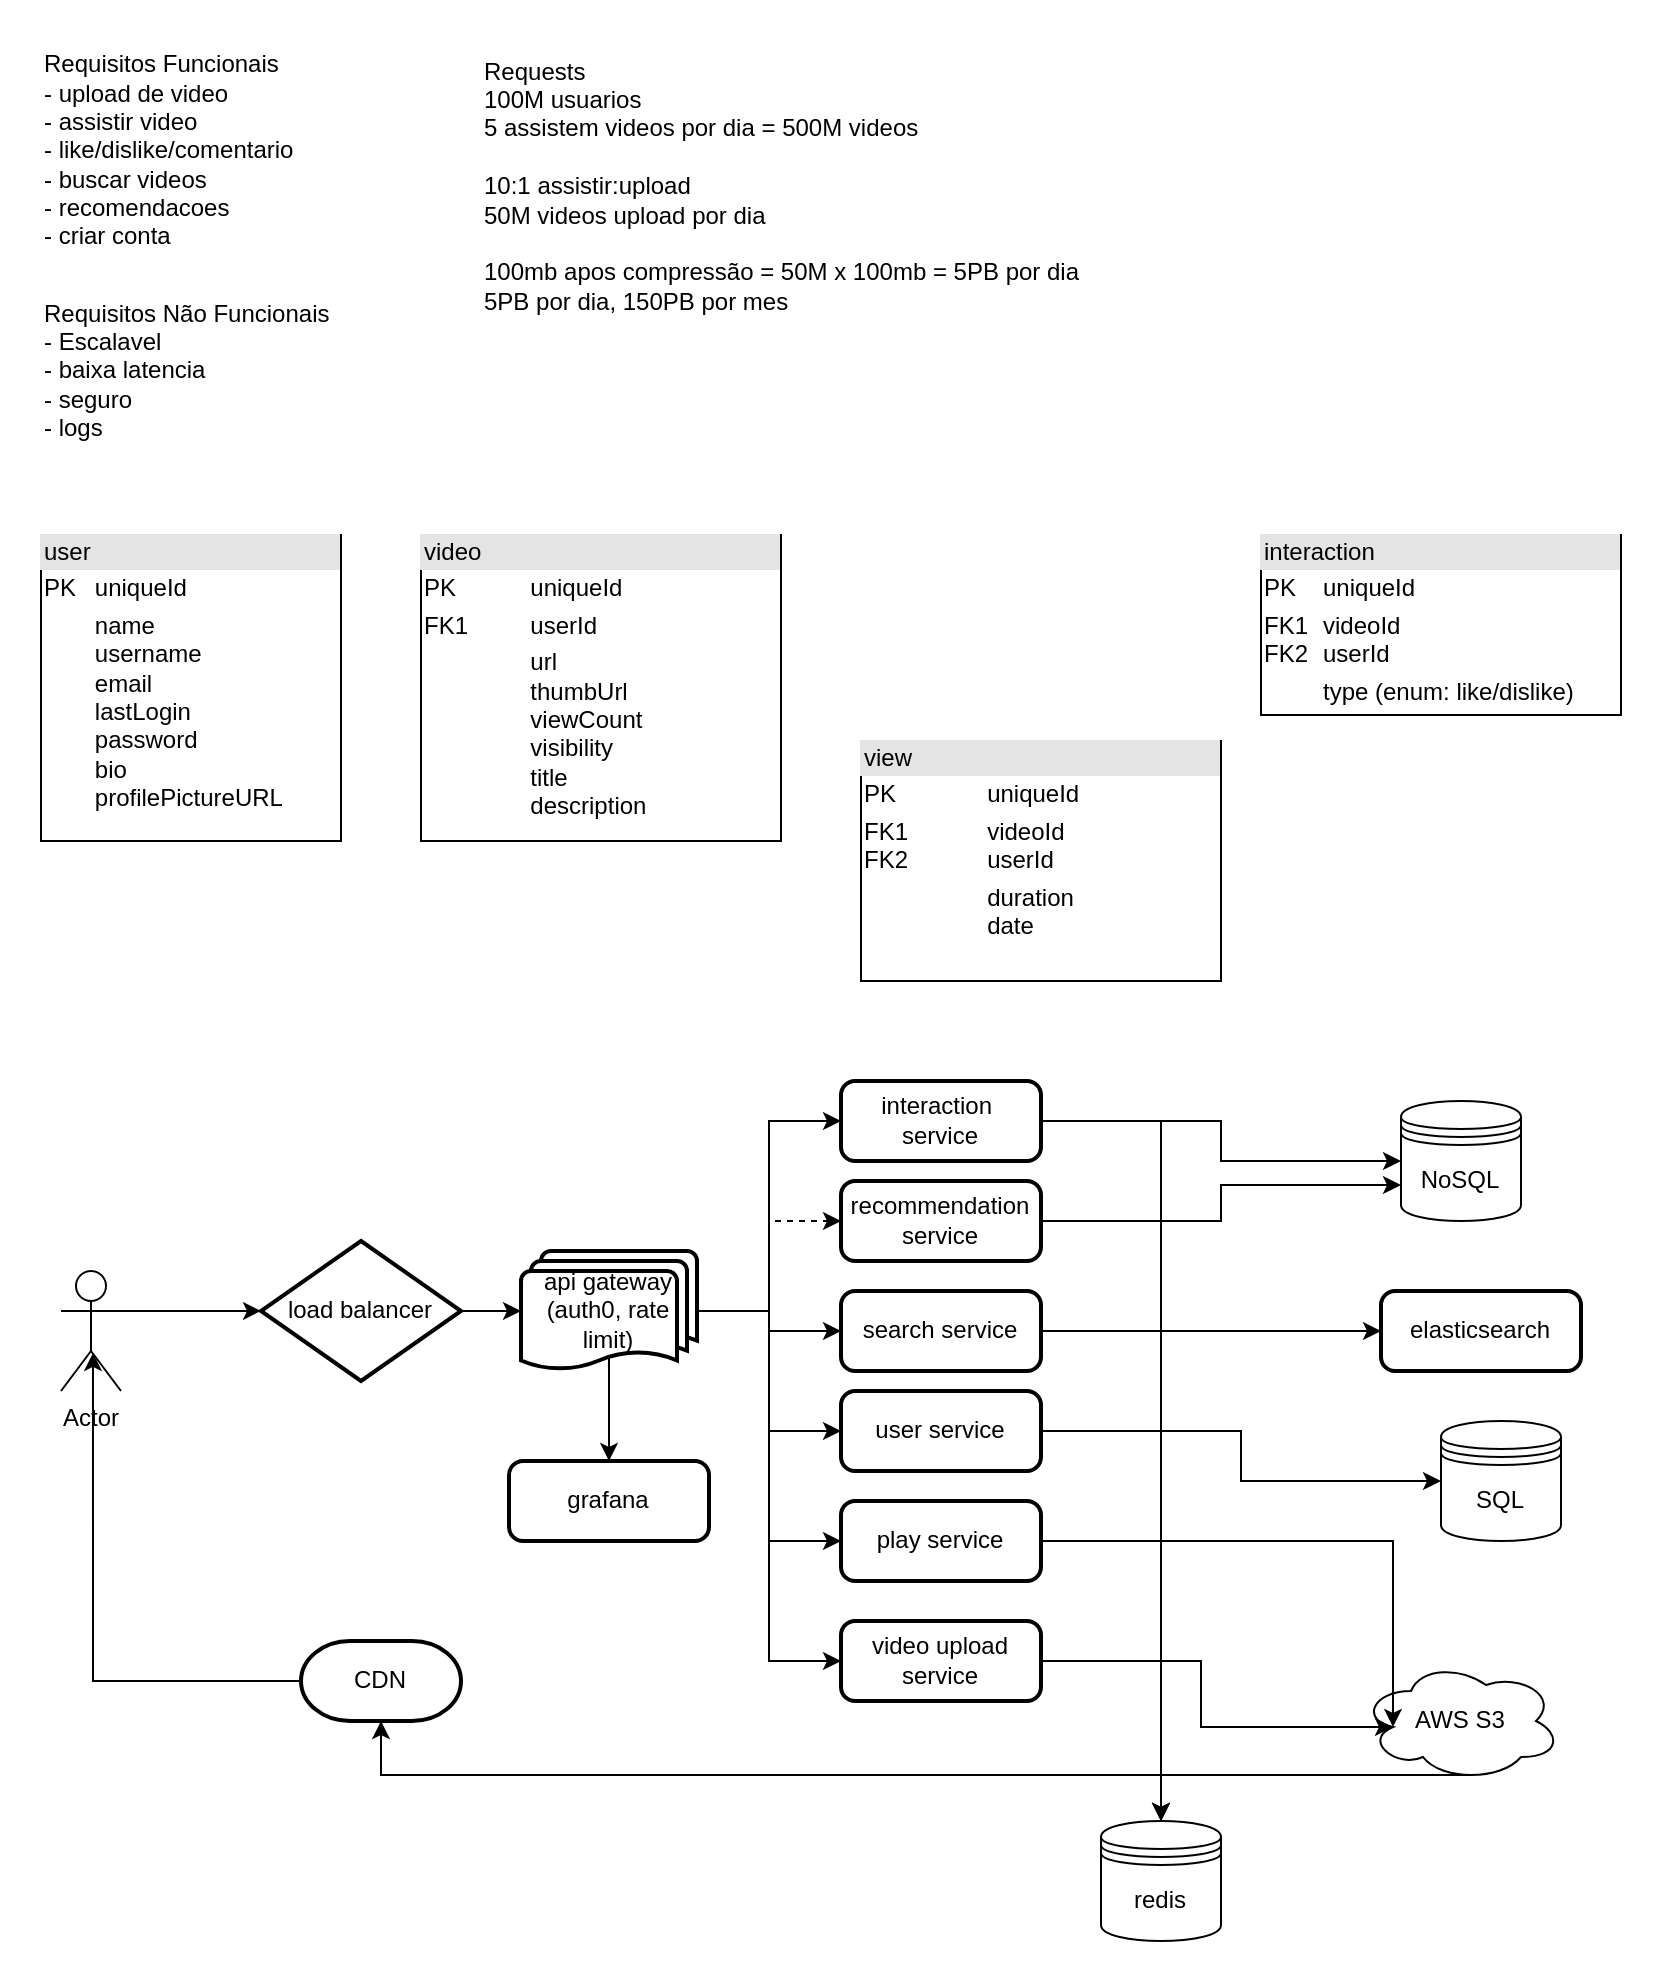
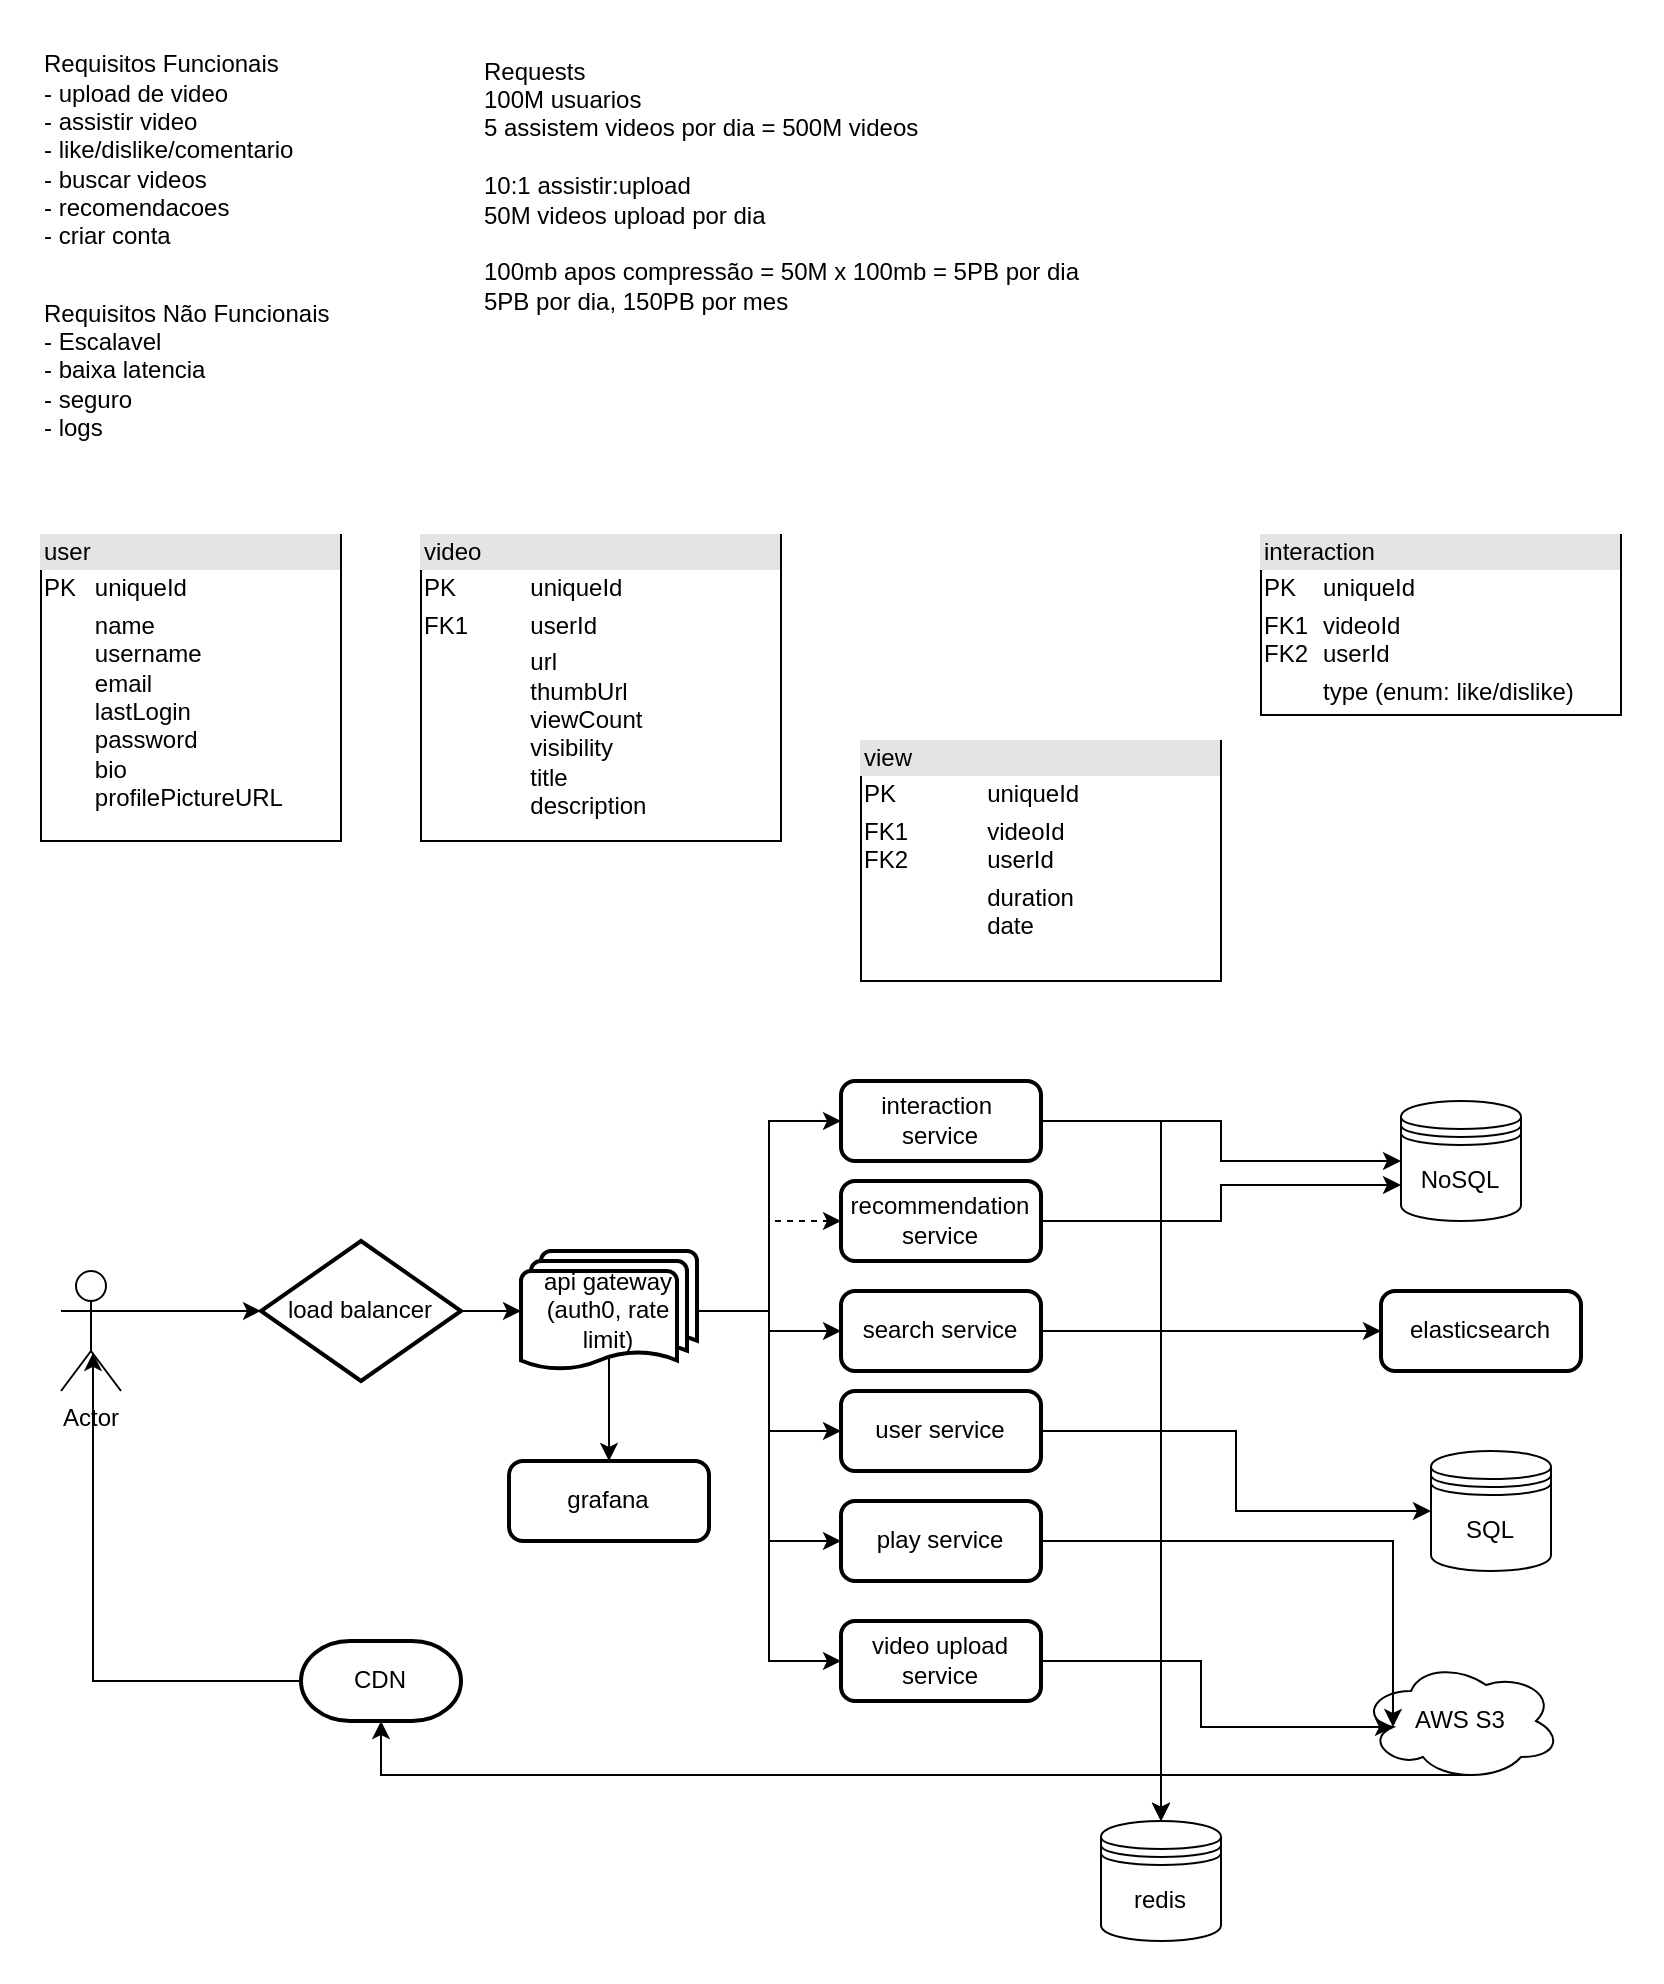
node "SQL": moved (1501, 1481) -> (1491, 1511)
